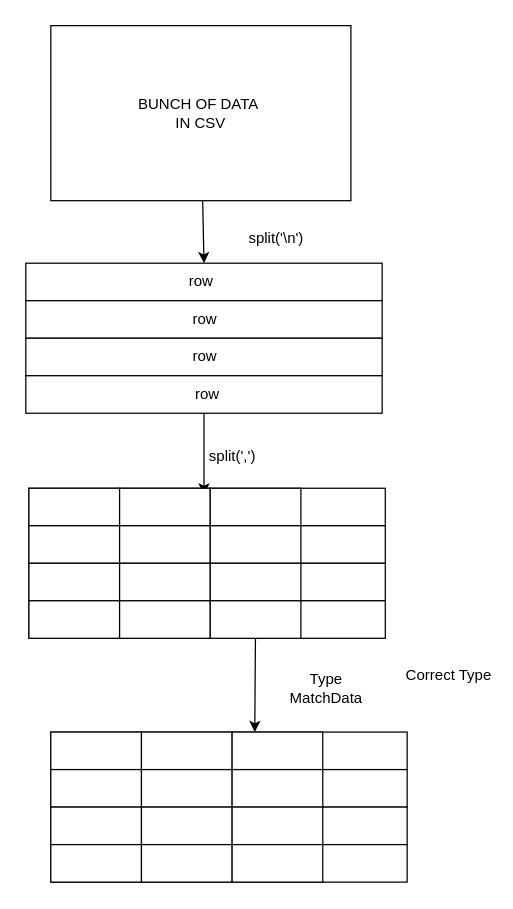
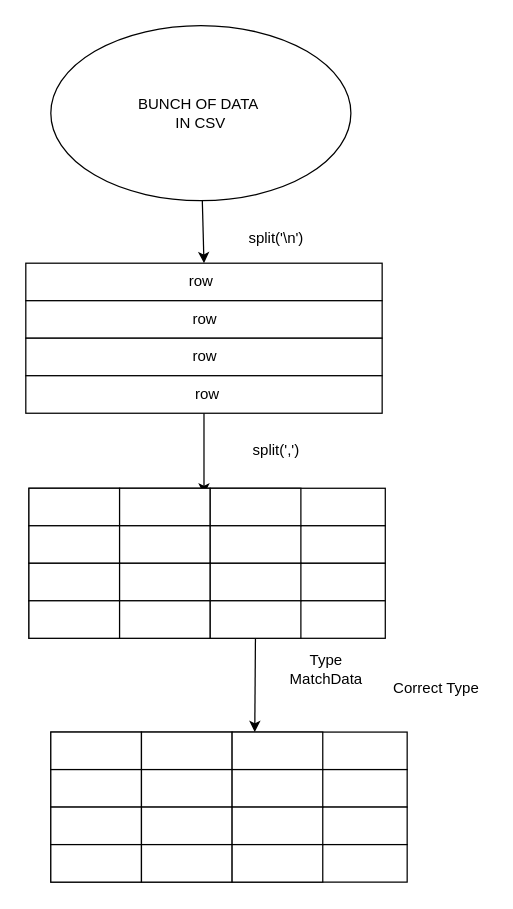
node "BUNCH OF DATA IN CSV": shape rectangle -> ellipse
node "split(',')": moved (232, 457) -> (276, 451)
node "Correct Type": moved (448, 676) -> (435, 688)
node "Type MatchData": moved (326, 688) -> (326, 669)
